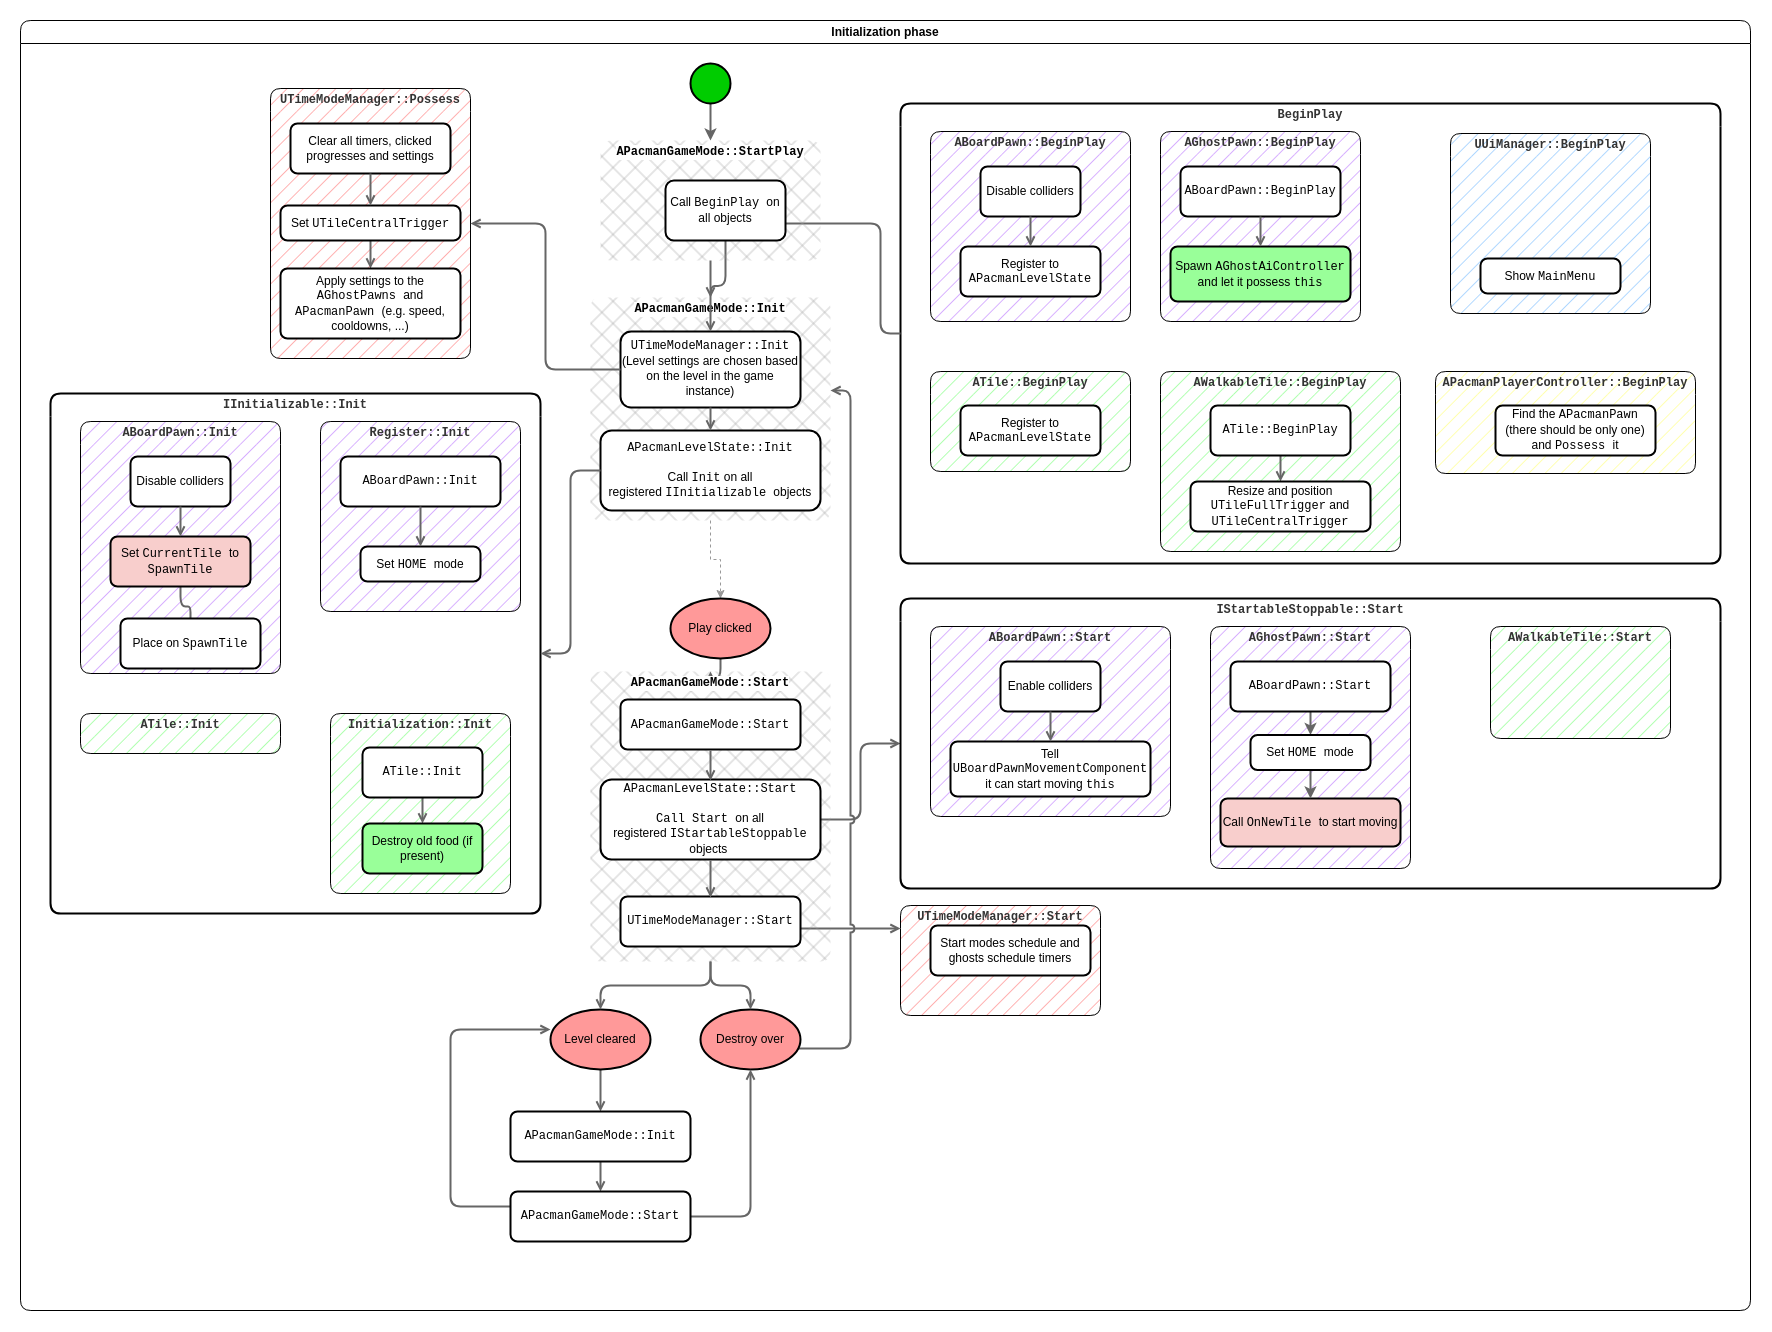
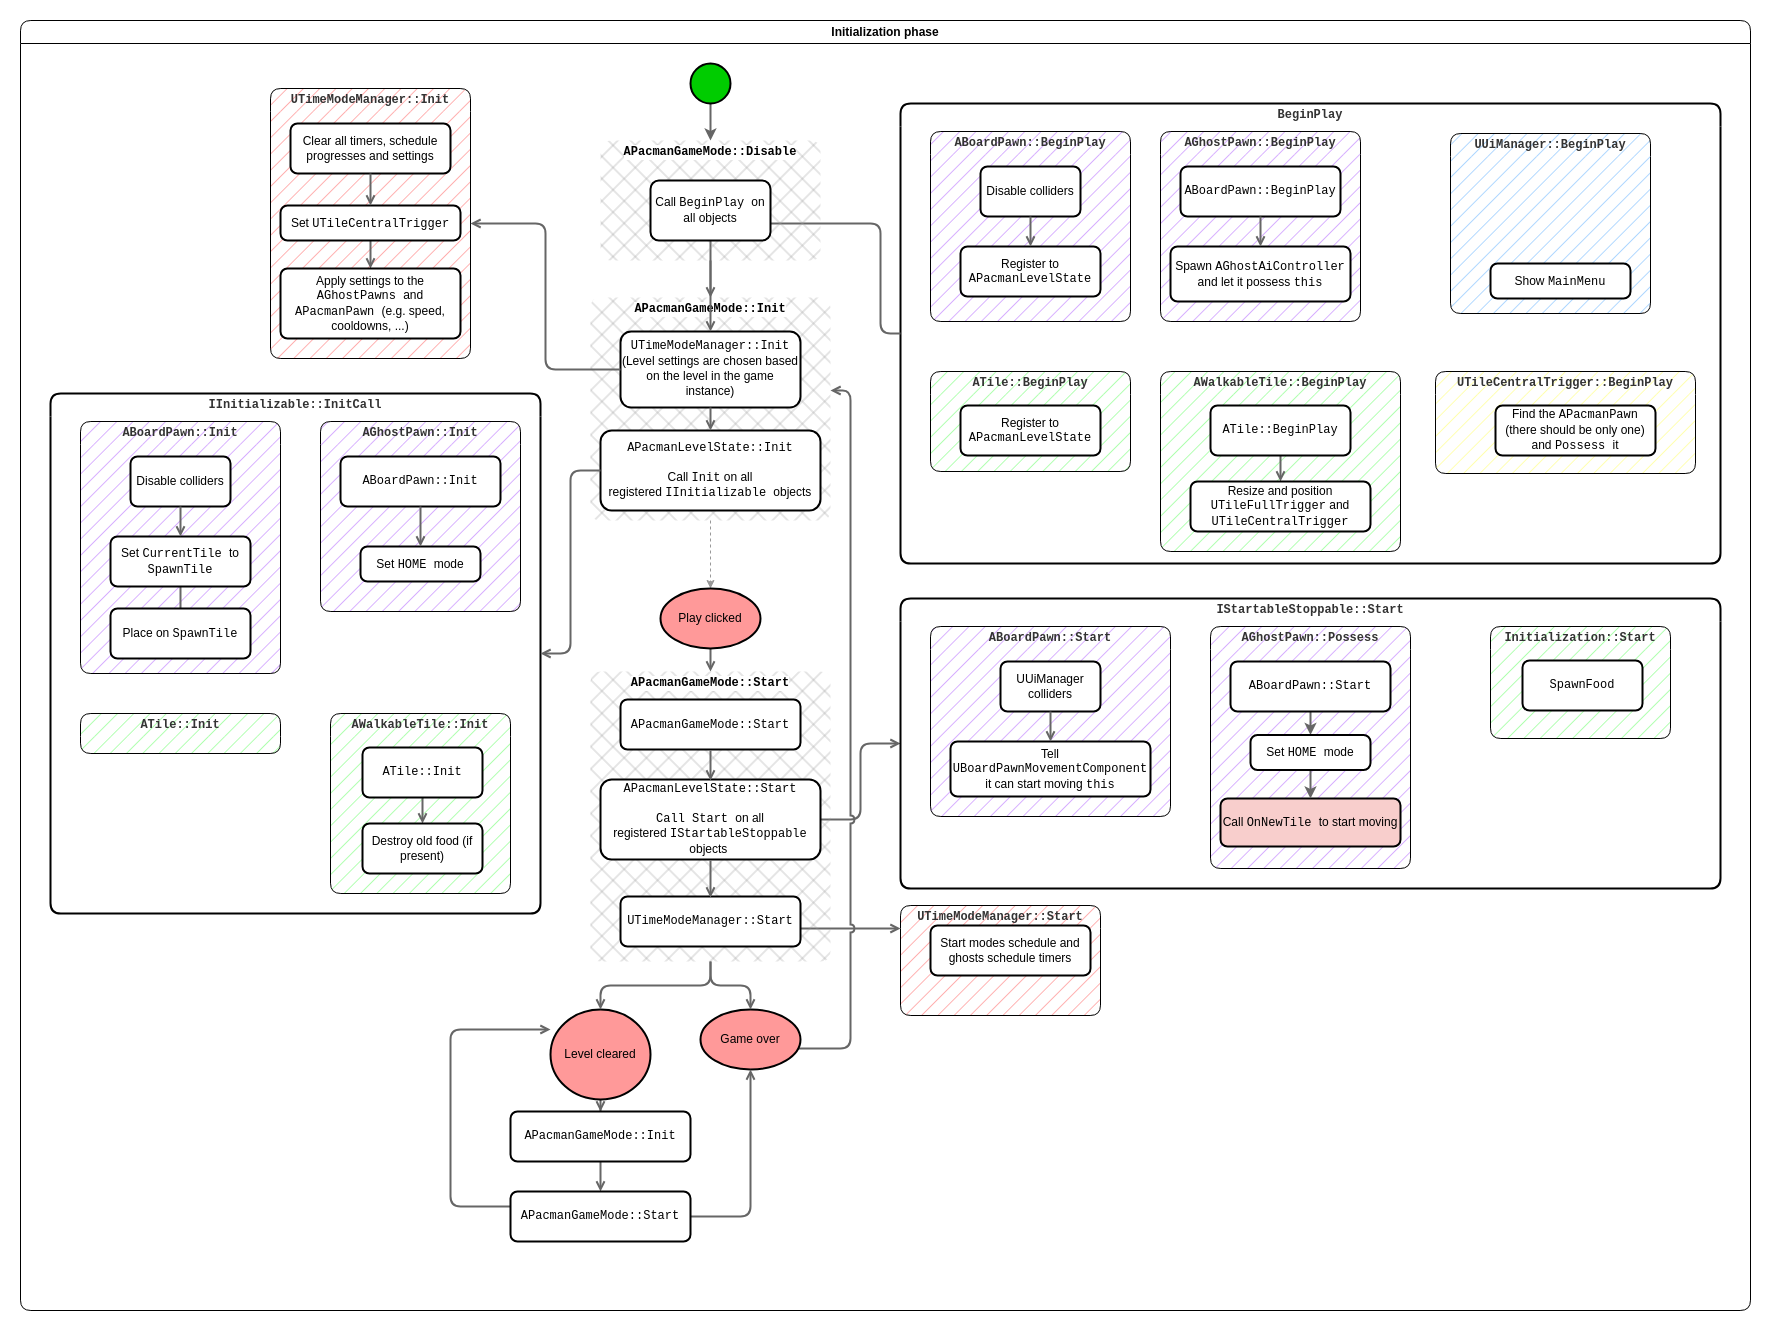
node "UTimeModeManager::Possess": label "UTimeModeManager::Possess" -> "UTimeModeManager::Init"
node "Clear all timers, clicked progresses and settings": label "Clear all timers, clicked progresses and settings" -> "Clear all timers, schedule progresses and settings"
node "APacmanGameMode::StartPlay": label "APacmanGameMode::StartPlay" -> "APacmanGameMode::Disable"
node "Call BeginPlay on all objects": moved (726, 211) -> (711, 211)
node "Spawn AGhostAiController and let it possess this": fillcolor #99ff99 -> #ffffff
node "Show MainMenu": moved (1551, 276) -> (1561, 281)
node "APacmanPlayerController::BeginPlay": label "APacmanPlayerController::BeginPlay" -> "UTileCentralTrigger::BeginPlay"
node "IInitializable::Init": label "IInitializable::Init" -> "IInitializable::InitCall"
node "Register::Init": label "Register::Init" -> "AGhostPawn::Init"
node "Set CurrentTile to SpawnTile": fillcolor #f8cecc -> #ffffff
node "Play clicked": moved (721, 629) -> (711, 619)
node "AGhostPawn::Start": label "AGhostPawn::Start" -> "AGhostPawn::Possess"
node "AWalkableTile::Start": label "AWalkableTile::Start" -> "Initialization::Start"
node "Place on SpawnTile": moved (191, 644) -> (181, 634)
node "SpawnFood": added
node "Enable colliders": label "Enable colliders" -> "UUiManager colliders"
node "Initialization::Init": label "Initialization::Init" -> "AWalkableTile::Init"
node "Destroy old food (if present)": fillcolor #99ff99 -> #ffffff
node "Level cleared": size 100x60 -> 100x90
node "Destroy over": label "Destroy over" -> "Game over"
